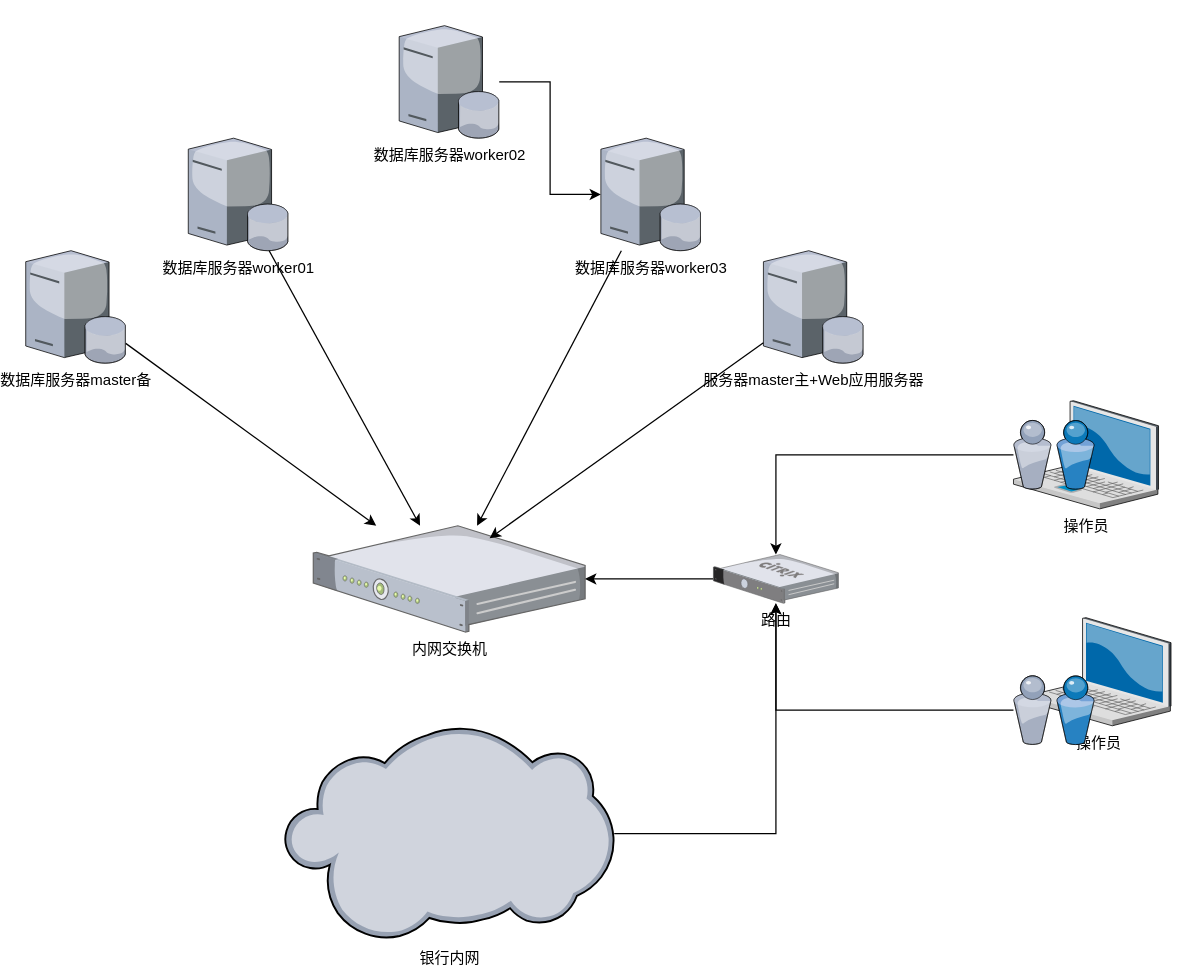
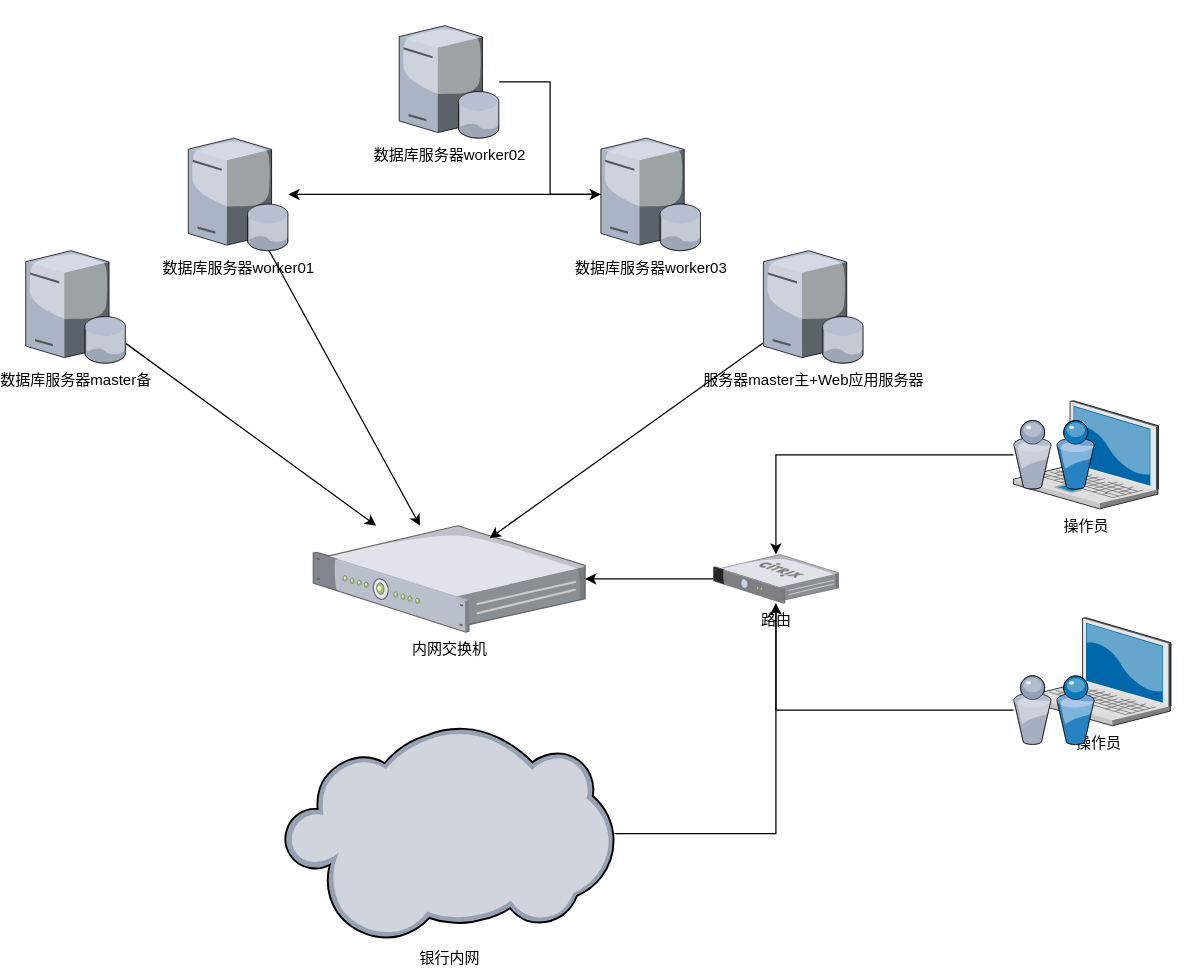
edge "数据库服务器worker03" -> "内网交换机": now "数据库服务器worker03" -> "数据库服务器worker01"
